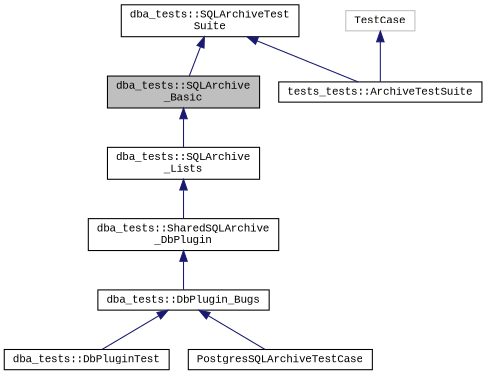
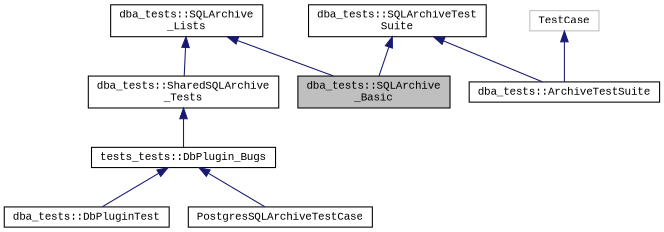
node "tests_tests::ArchiveTestSuite": label "tests_tests::ArchiveTestSuite" -> "dba_tests::ArchiveTestSuite"
edge "dba_tests::SQLArchive _Lists" -> "dba_tests::SQLArchive _Basic": reversed
node "dba_tests::SharedSQLArchive _DbPlugin": label "dba_tests::SharedSQLArchive _DbPlugin" -> "dba_tests::SharedSQLArchive _Tests"
node "dba_tests::DbPlugin_Bugs": label "dba_tests::DbPlugin_Bugs" -> "tests_tests::DbPlugin_Bugs"
